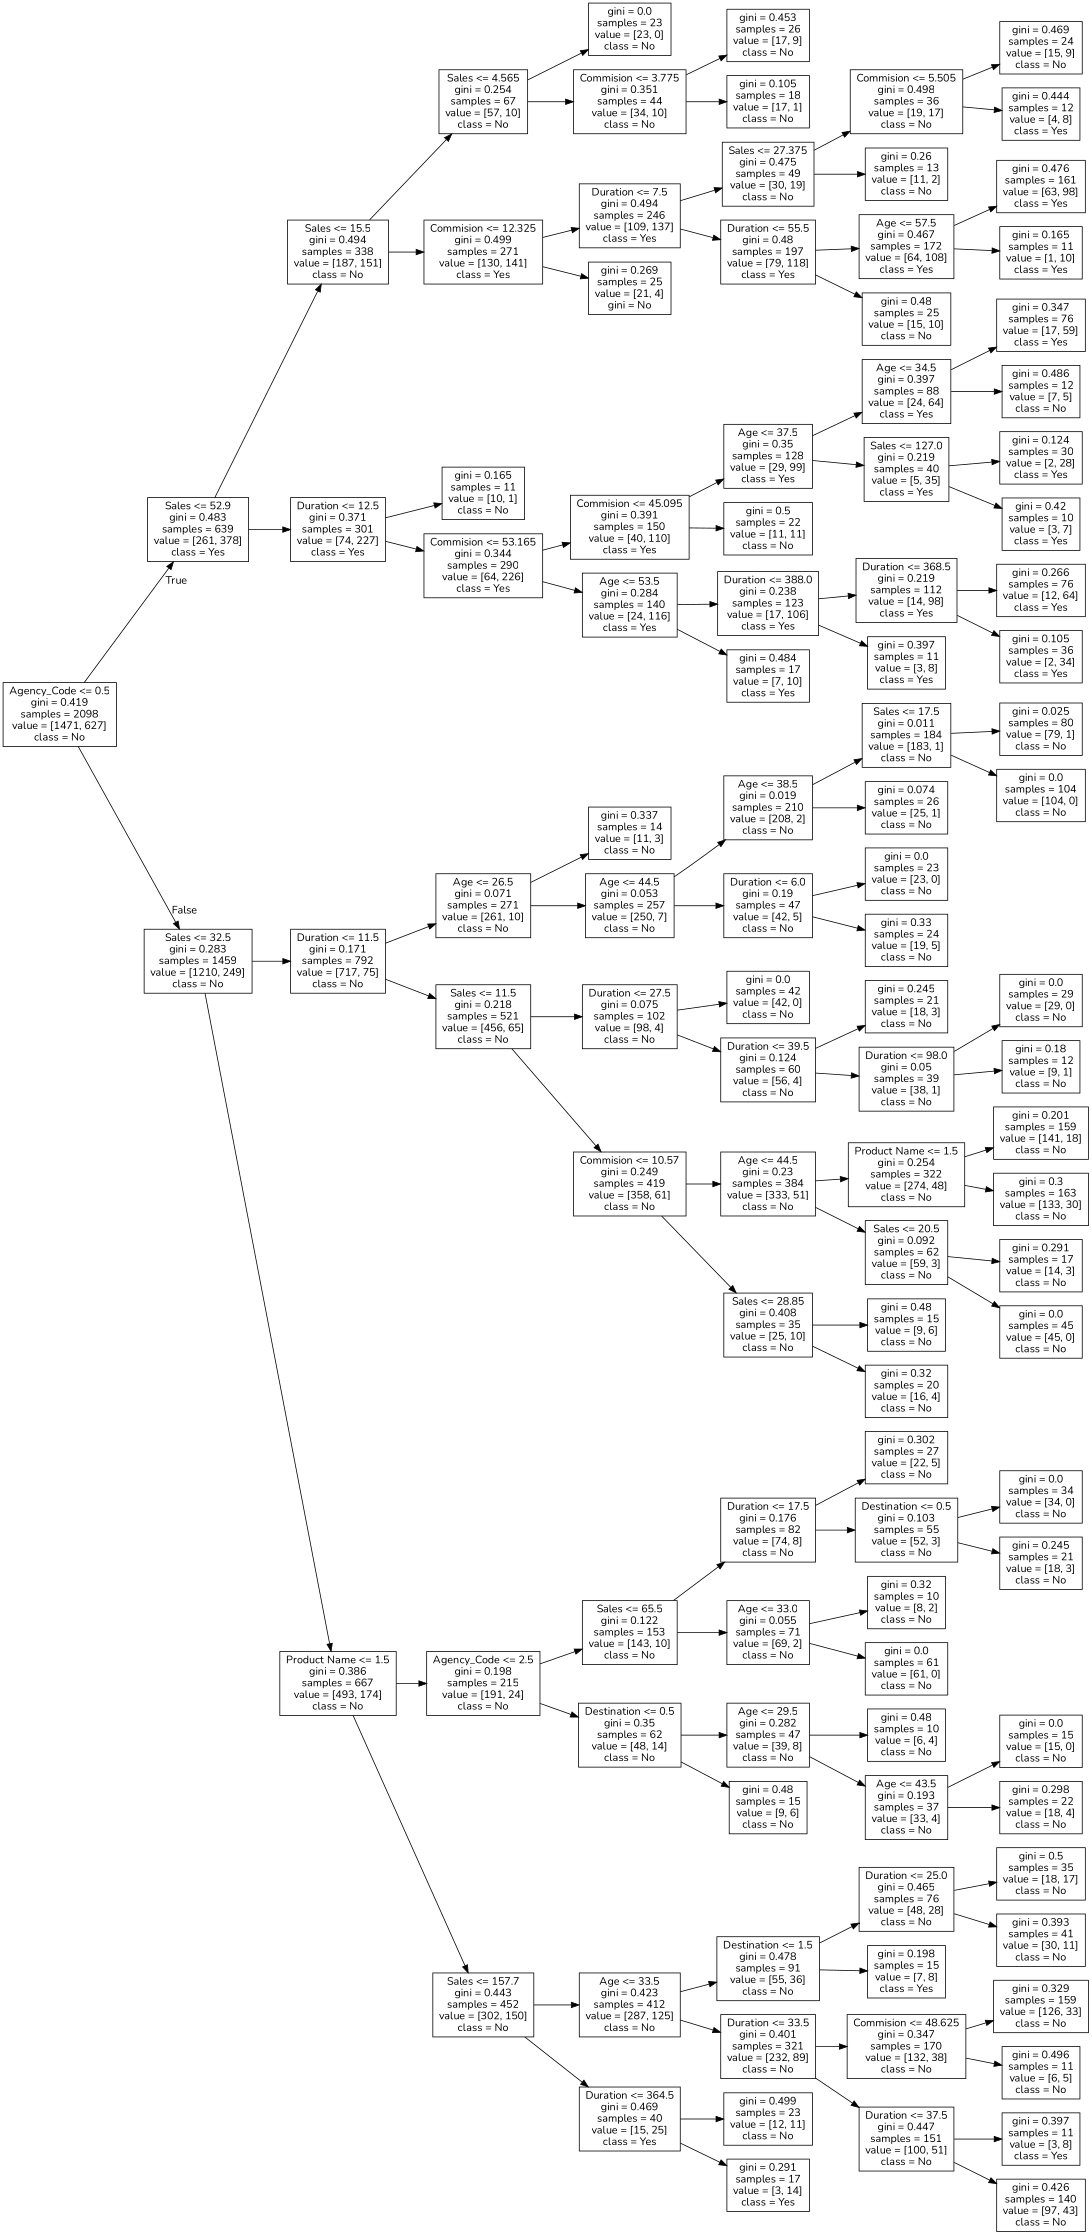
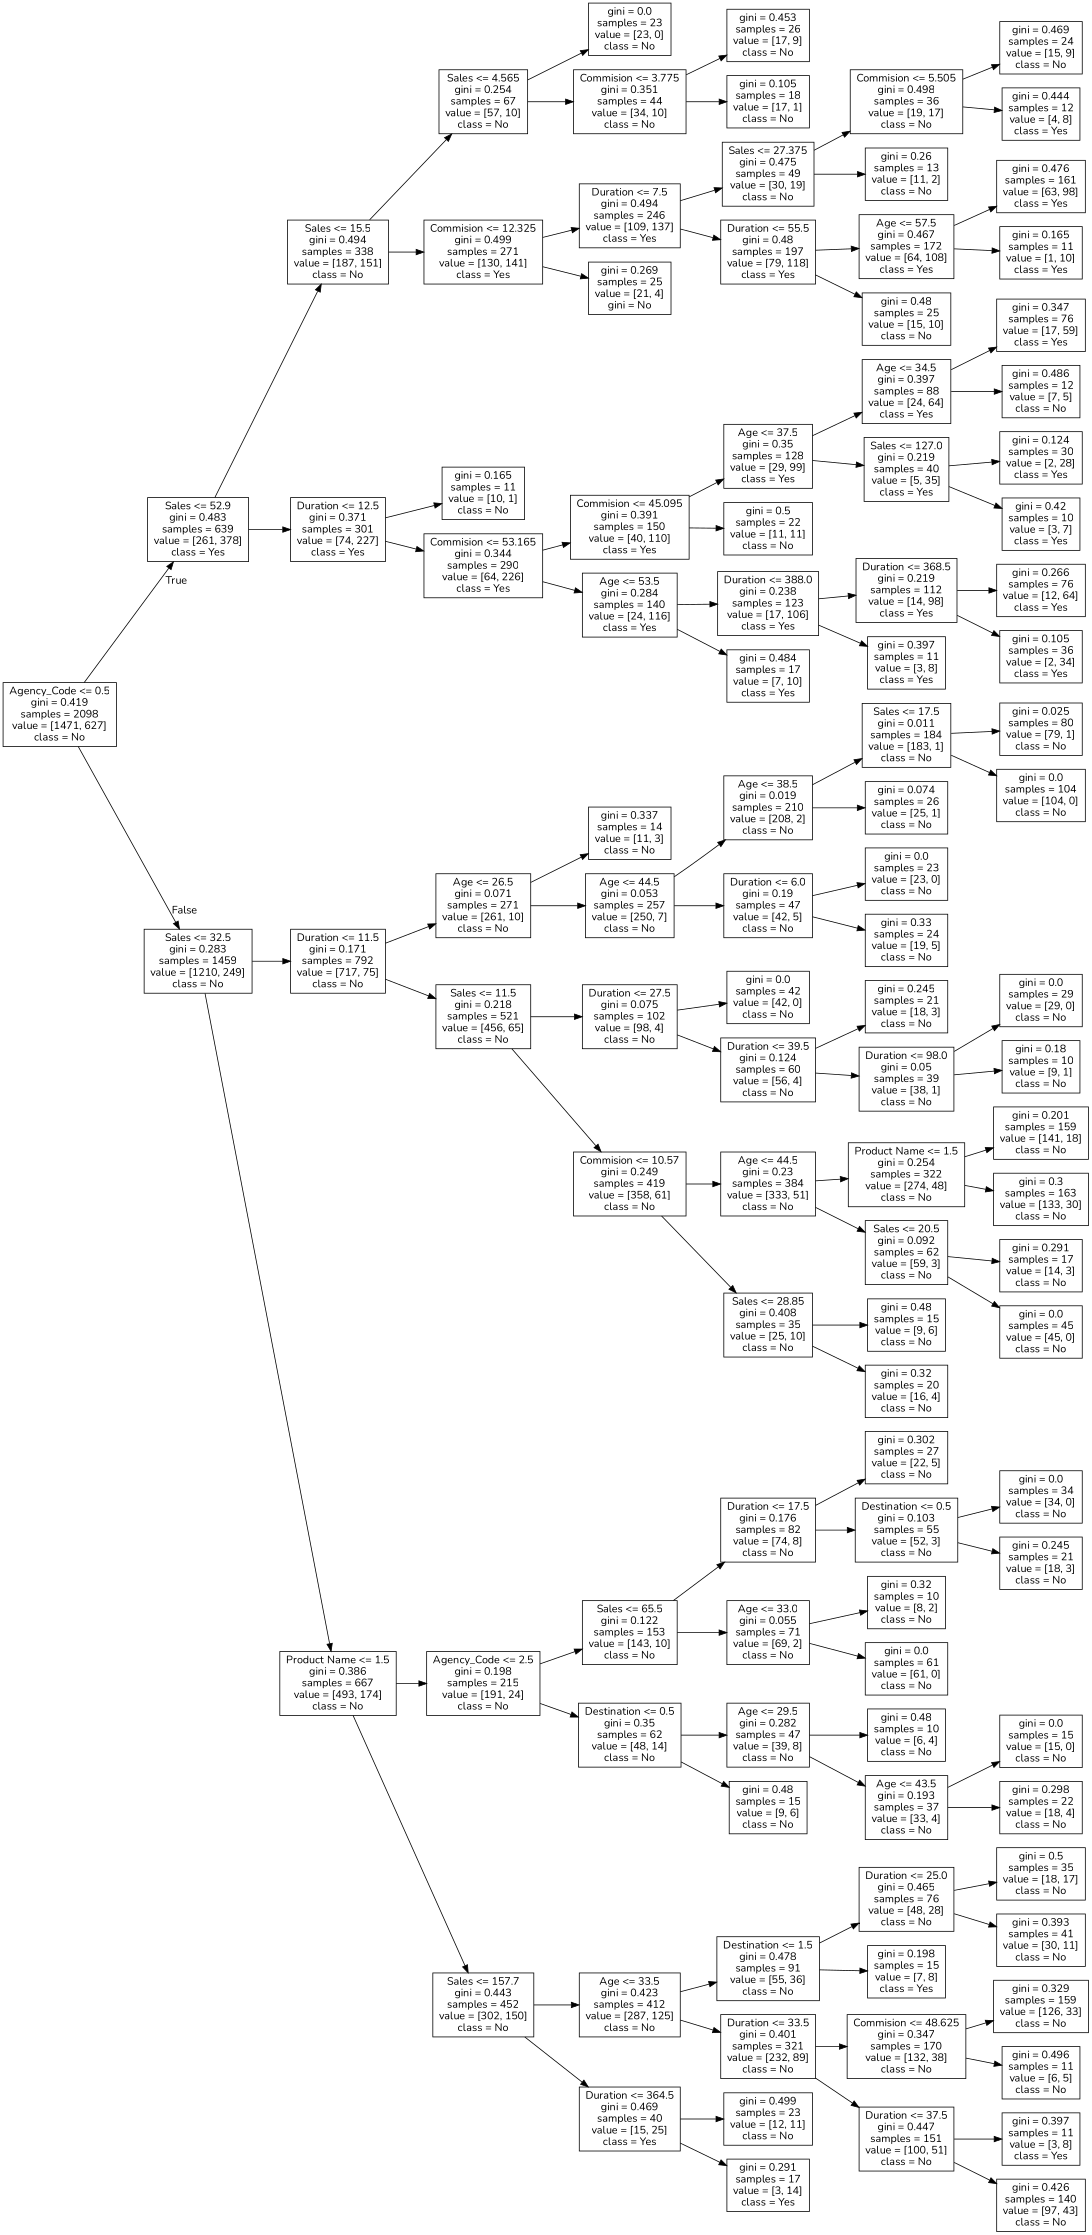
node "gini = 0.18 samples = 12 value = [9, 1] class = No": label "gini = 0.18 samples = 12 value = [9, 1] class = No" -> "gini = 0.18 samples = 10 value = [9, 1] class = No"
